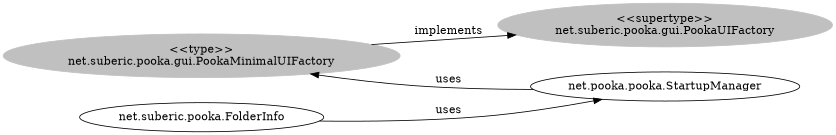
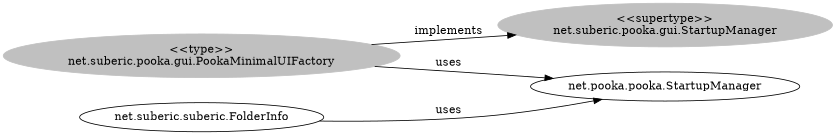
node "<<supertype>> net.suberic.pooka.gui.PookaUIFactory": label "<<supertype>> net.suberic.pooka.gui.PookaUIFactory" -> "<<supertype>> net.suberic.pooka.gui.StartupManager"
edge "net.pooka.pooka.StartupManager" -> "<<type>> net.suberic.pooka.gui.PookaMinimalUIFactory": reversed
node "net.suberic.pooka.FolderInfo": label "net.suberic.pooka.FolderInfo" -> "net.suberic.suberic.FolderInfo"
